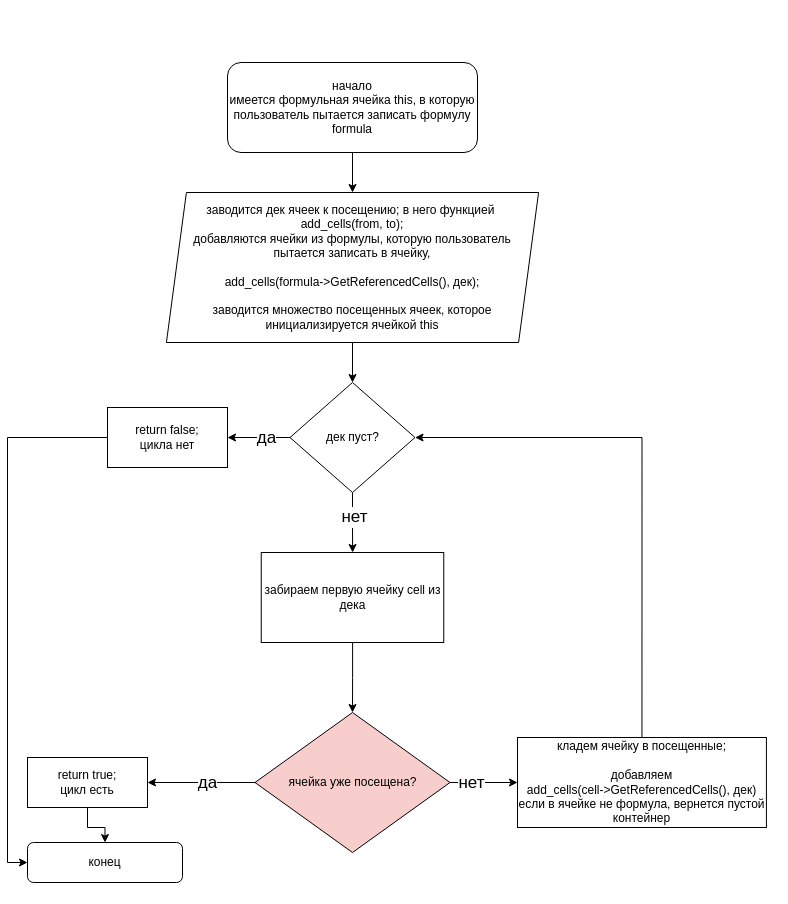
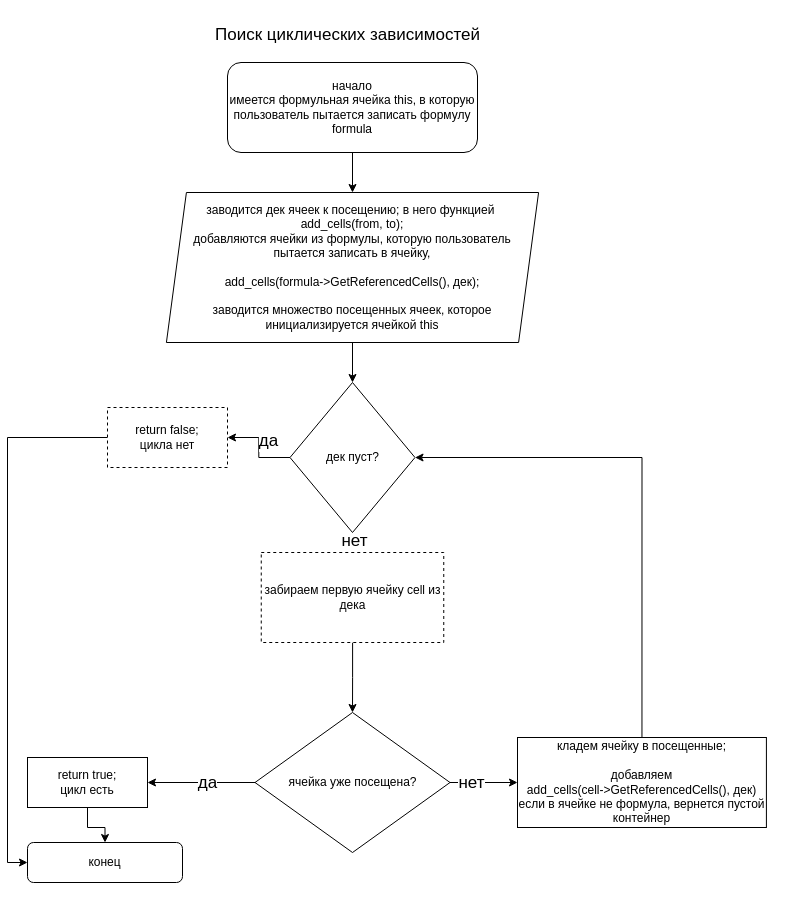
node "Поиск циклических зависимостей": added
node "return false; цикла нет": style solid -> dashed
node "дек пуст?": size 125x110 -> 125x150
node "забираем первую ячейку cell из дека": style solid -> dashed
node "ячейка уже посещена?": fillcolor #f8cecc -> #ffffff
